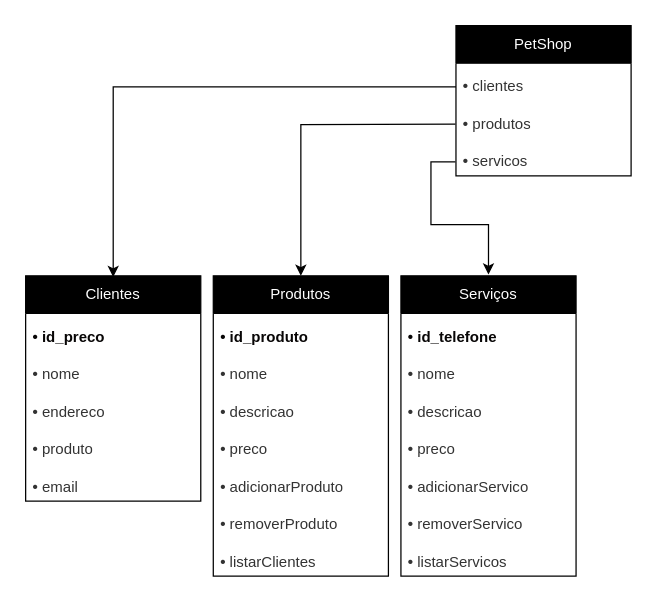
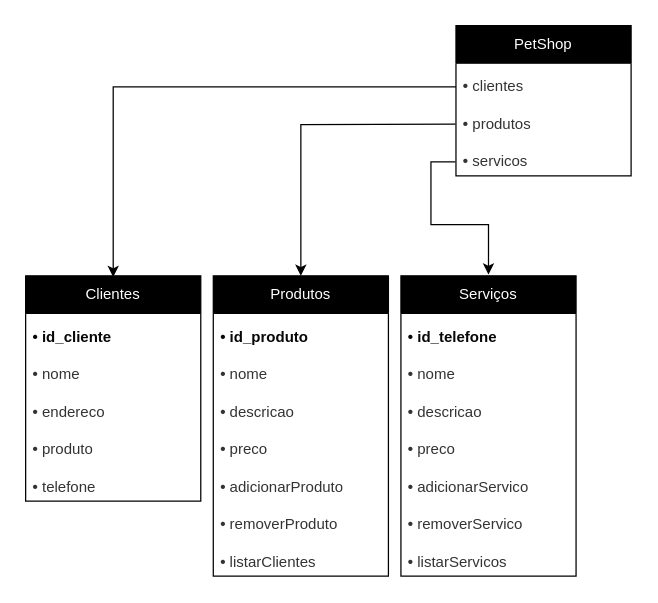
node "• id_preco": label "• id_preco" -> "• id_cliente"
node "• email": label "• email" -> "• telefone"
